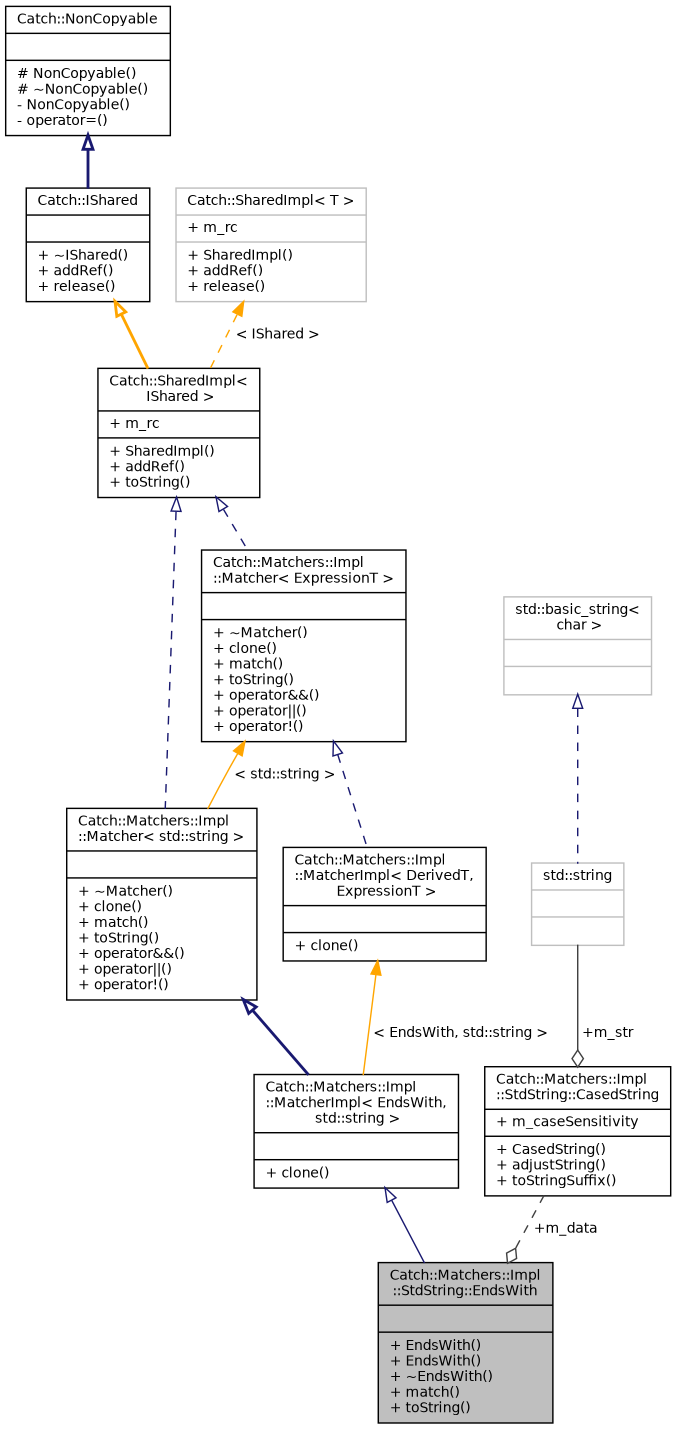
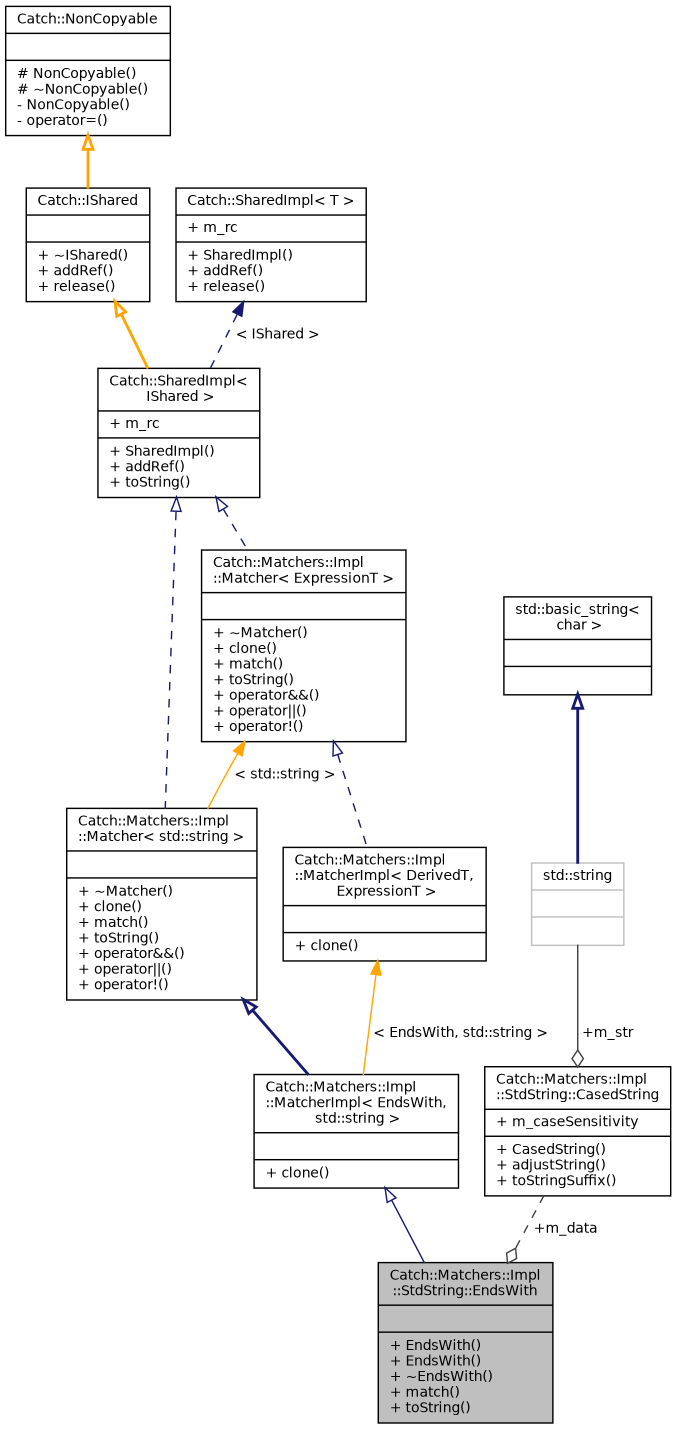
edge "Catch::IShared" -> "Catch::NonCopyable": color midnightblue -> orange
node "Catch::SharedImpl< T >": color grey75 -> black
edge "Catch::SharedImpl<" -> "Catch::SharedImpl< T >": color orange -> midnightblue
node "std::basic_string<": color grey75 -> black
edge "std::string" -> "std::basic_string<": style dashed -> bold
